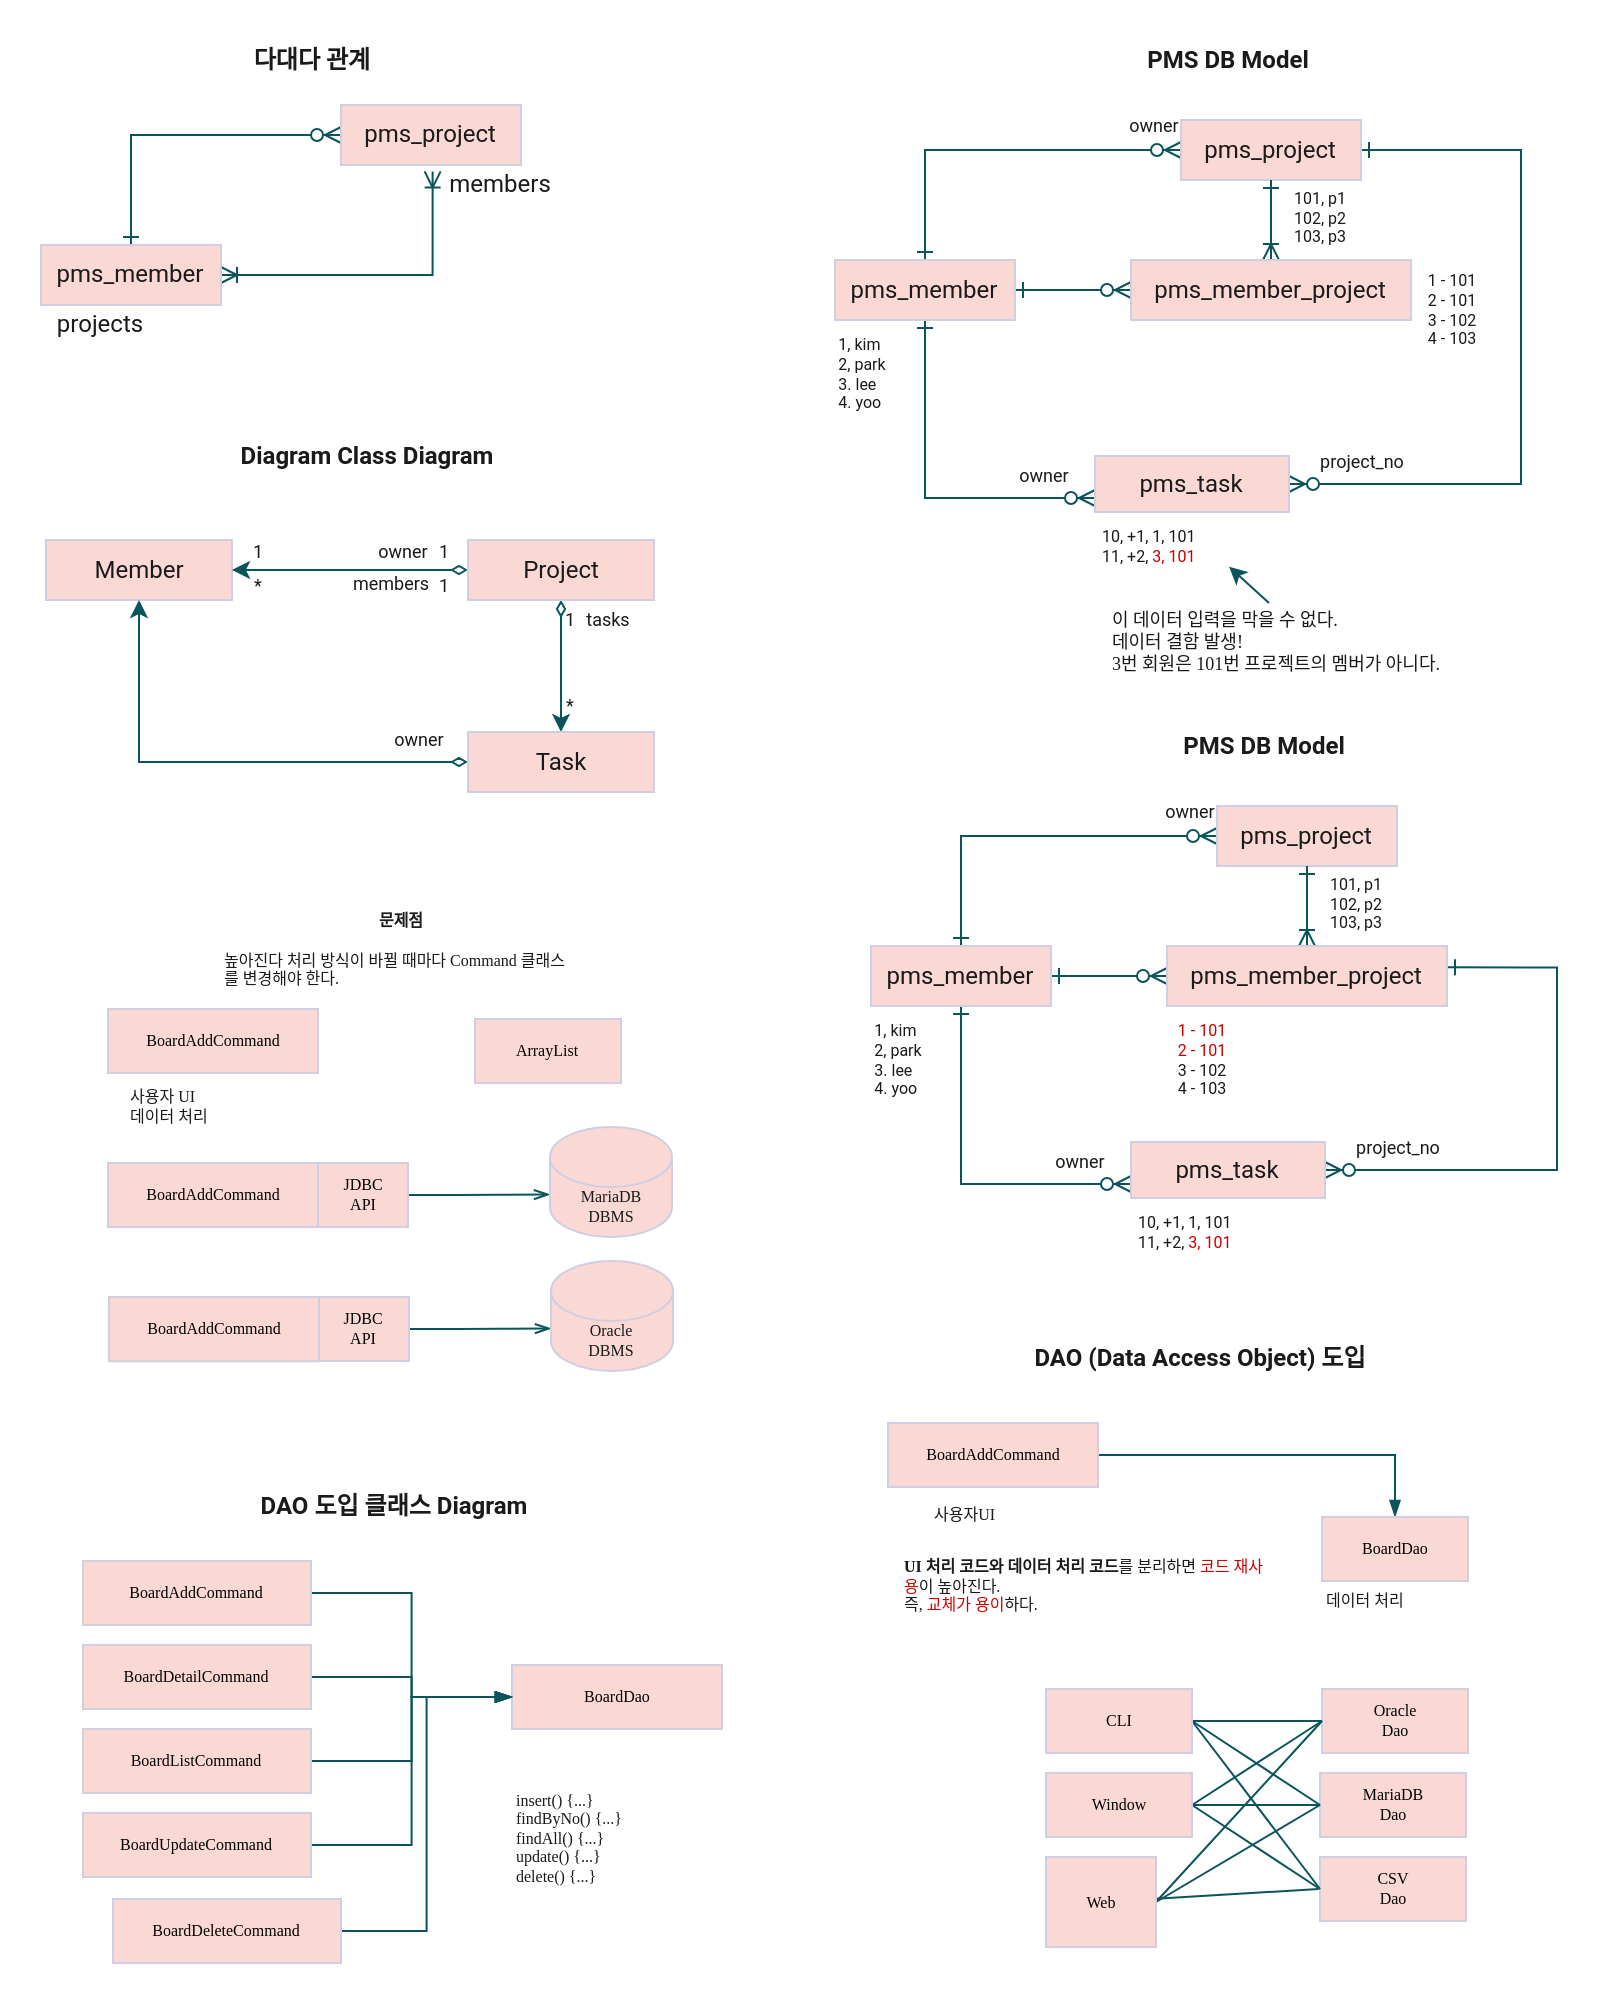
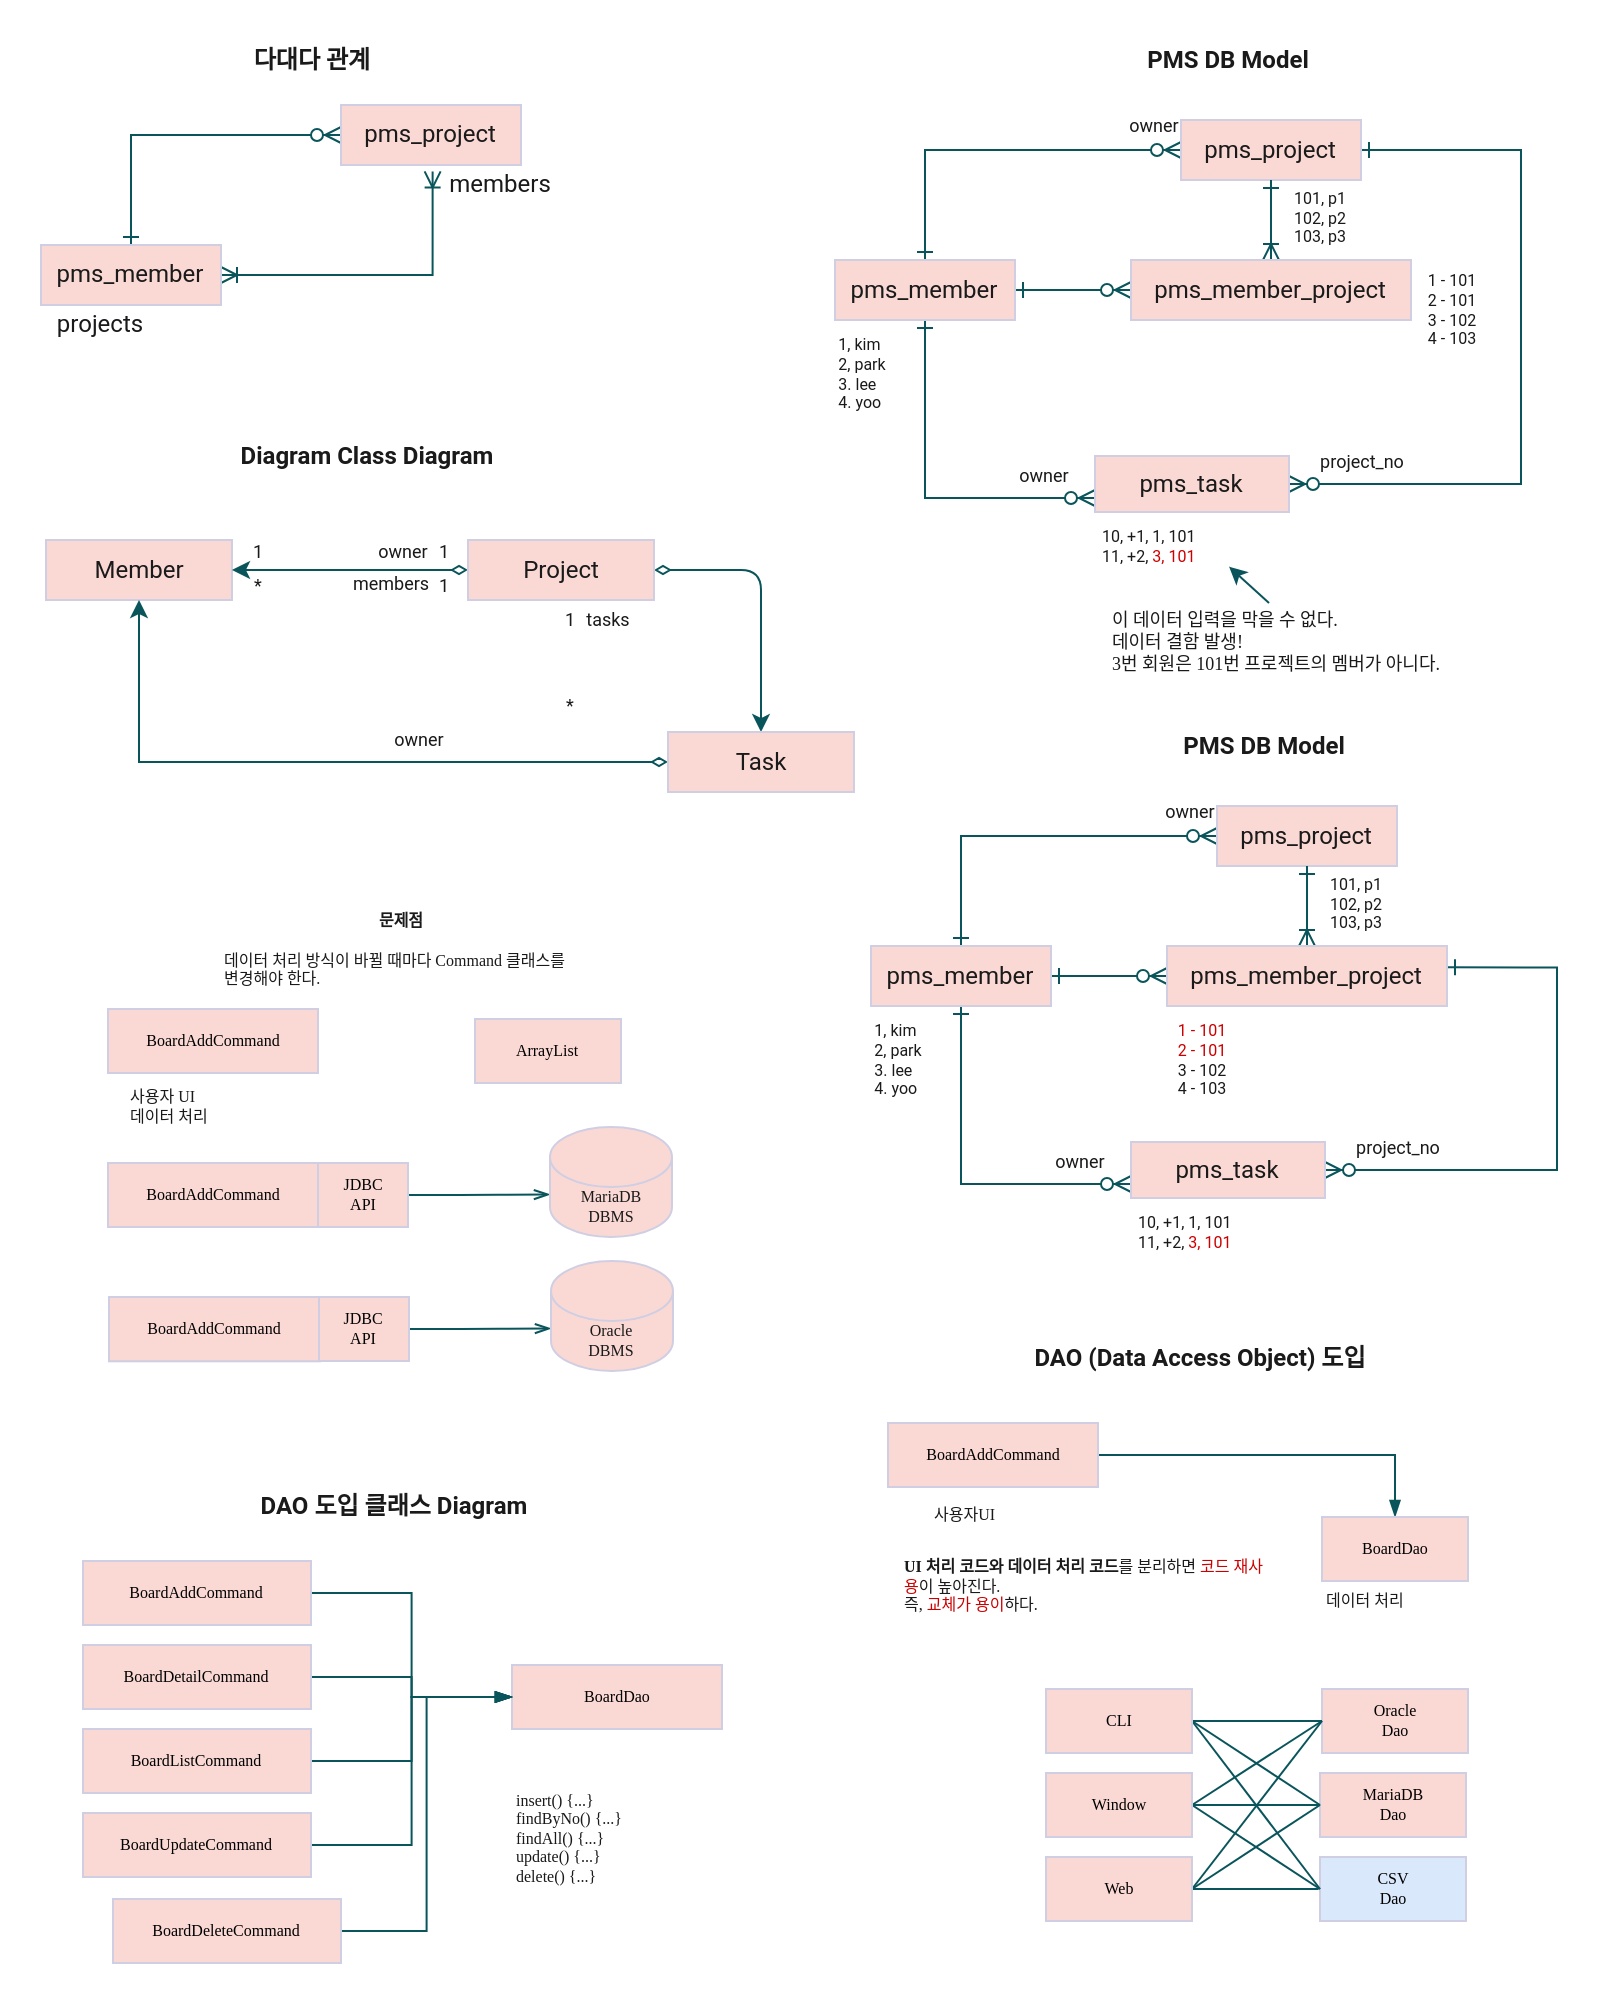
node "Task": moved (561, 762) -> (761, 762)
node "문제점 높아진다 처리 방식이 바뀔 때마다 Command 클래스를 변경해야 한다.": label "문제점 높아진다 처리 방식이 바뀔 때마다 Command 클래스를 변경해야 한다." -> "문제점 데이터 처리 방식이 바뀔 때마다 Command 클래스를 변경해야 한다."
node "CSV Dao": fillcolor #fad9d5 -> #dae8fc
node "Web": size 110x90 -> 146x64
